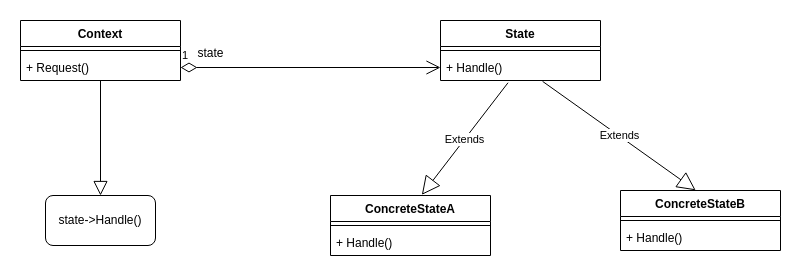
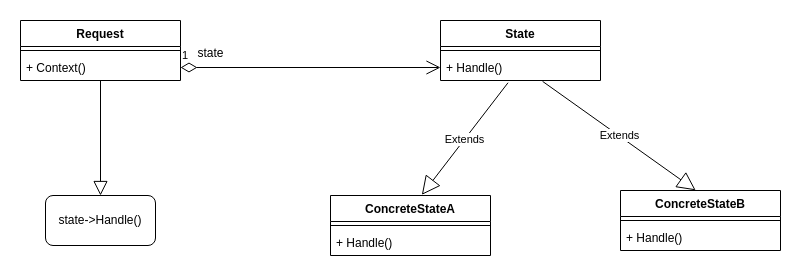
node "Context": label "Context" -> "Request"
node "+ Request()": label "+ Request()" -> "+ Context()"
